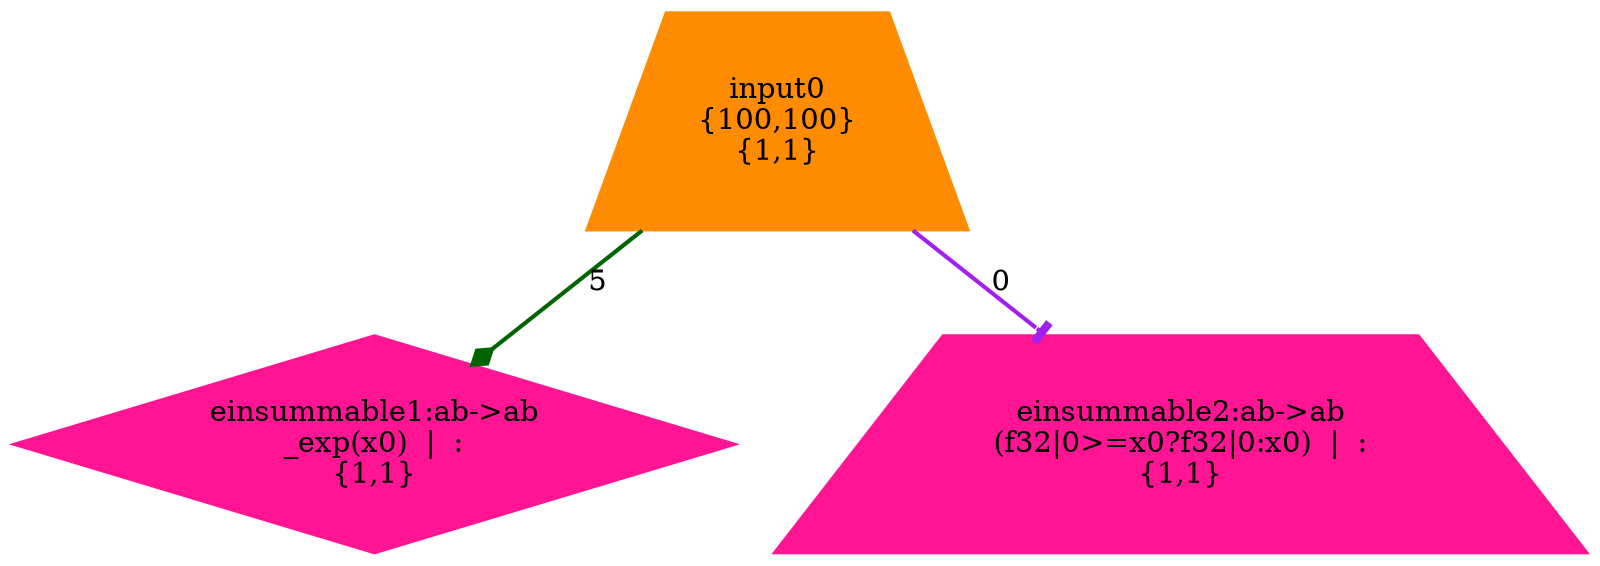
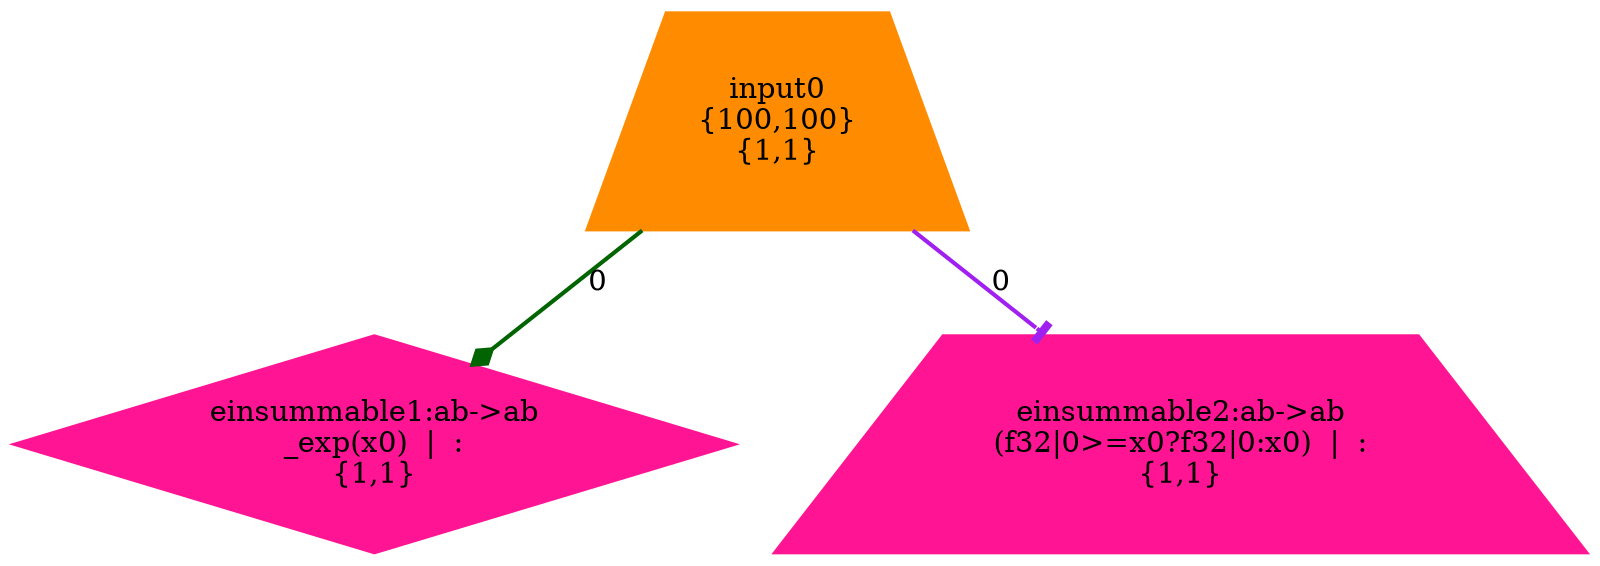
edge "input0 {100,100} {1,1}" -> "einsummable1:ab->ab _exp(x0)  |  : {1,1}": label "5" -> "0"
